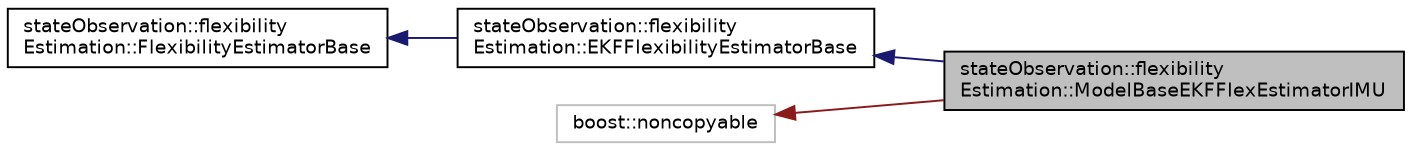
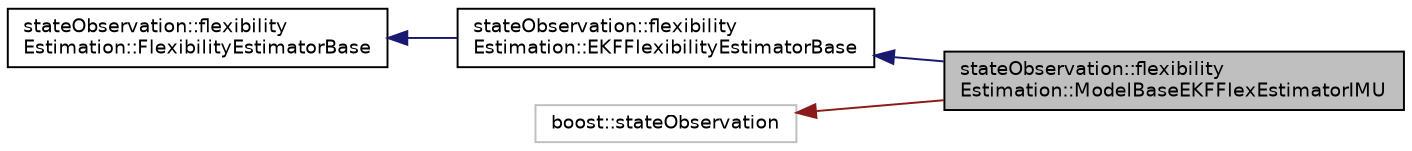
node "boost::noncopyable": label "boost::noncopyable" -> "boost::stateObservation"
